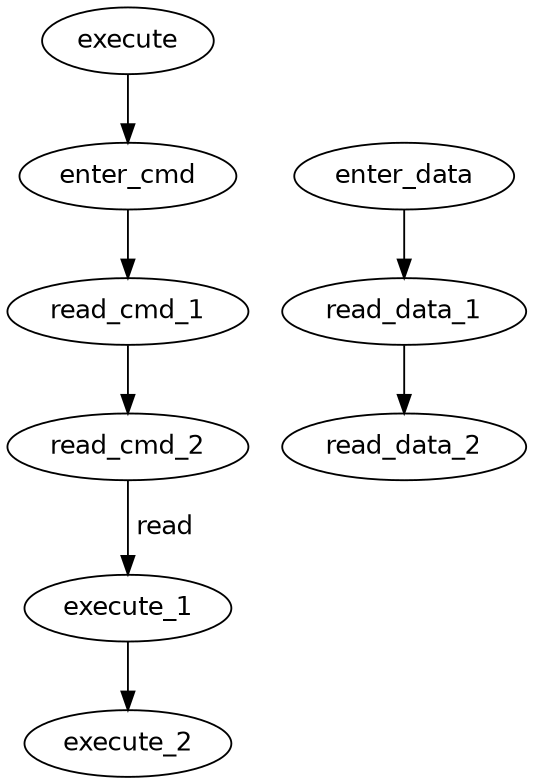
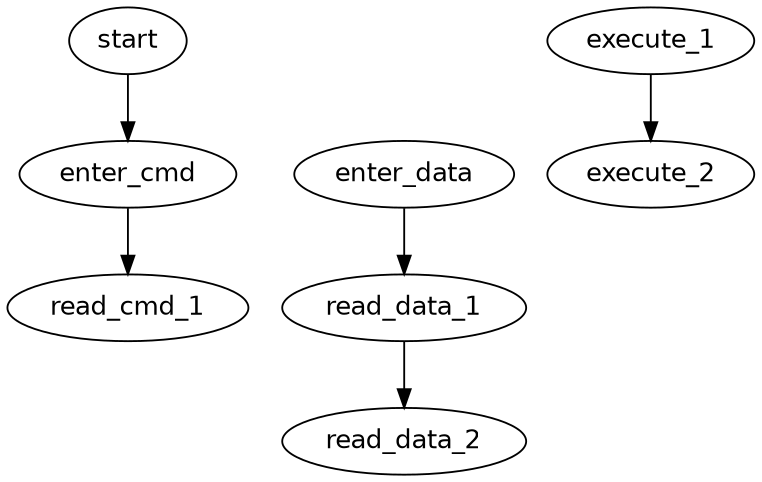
node "execute": label "execute" -> "start"
node "read_cmd_2": removed
